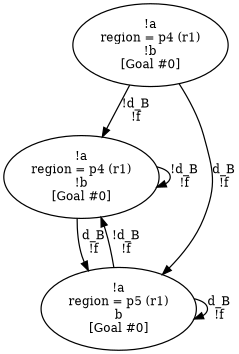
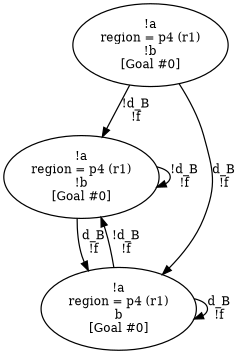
node "!a region = p5 (r1) b [Goal #0]": label "!a region = p5 (r1) b [Goal #0]" -> "!a region = p4 (r1) b [Goal #0]"
